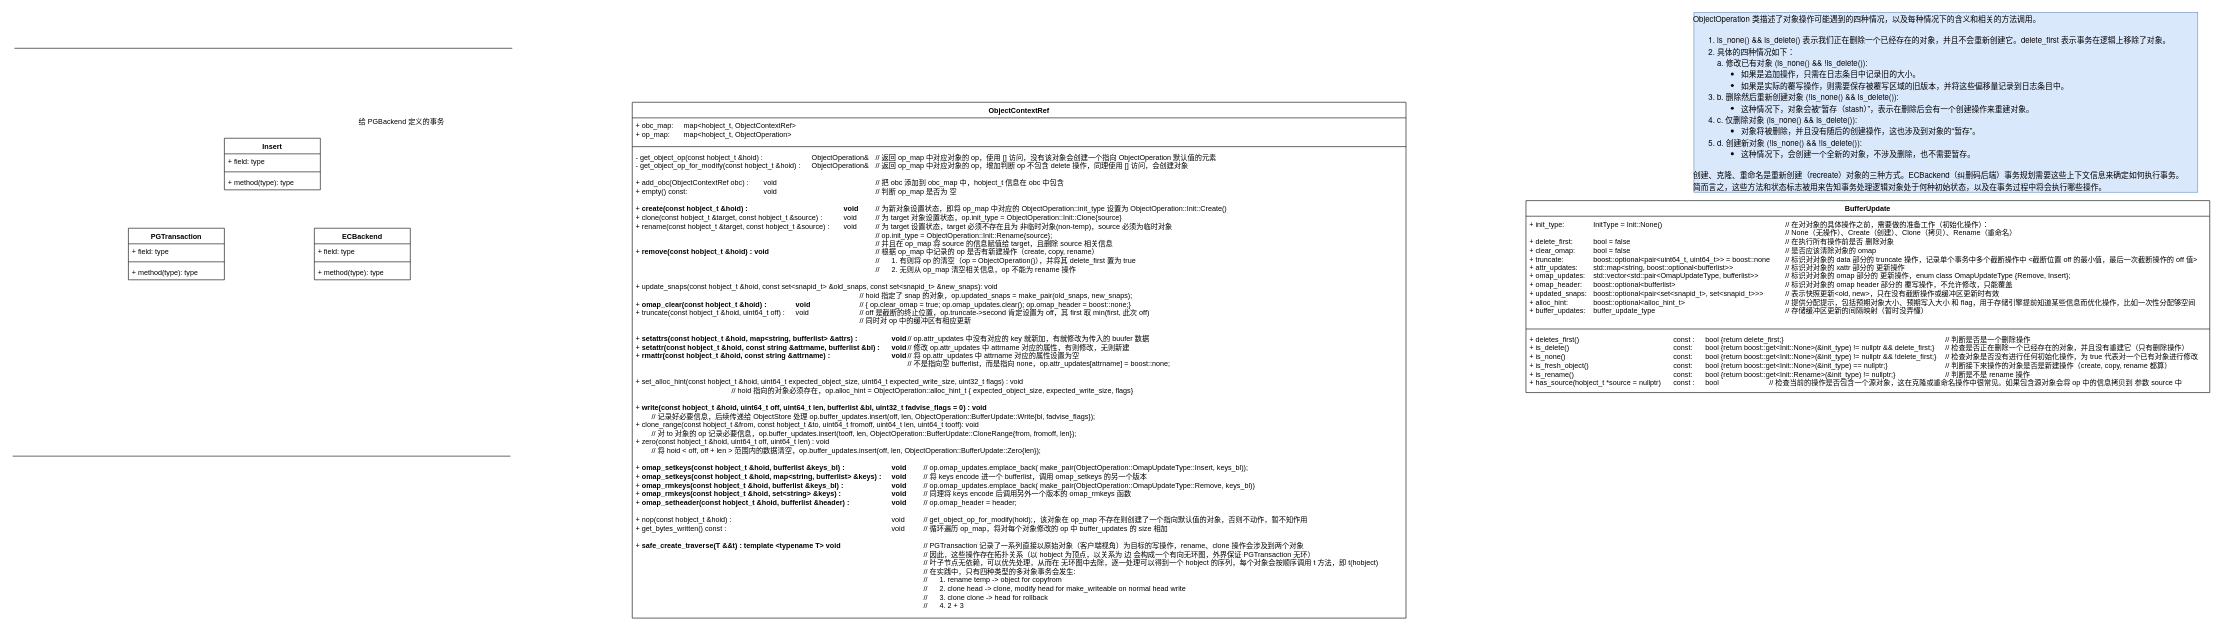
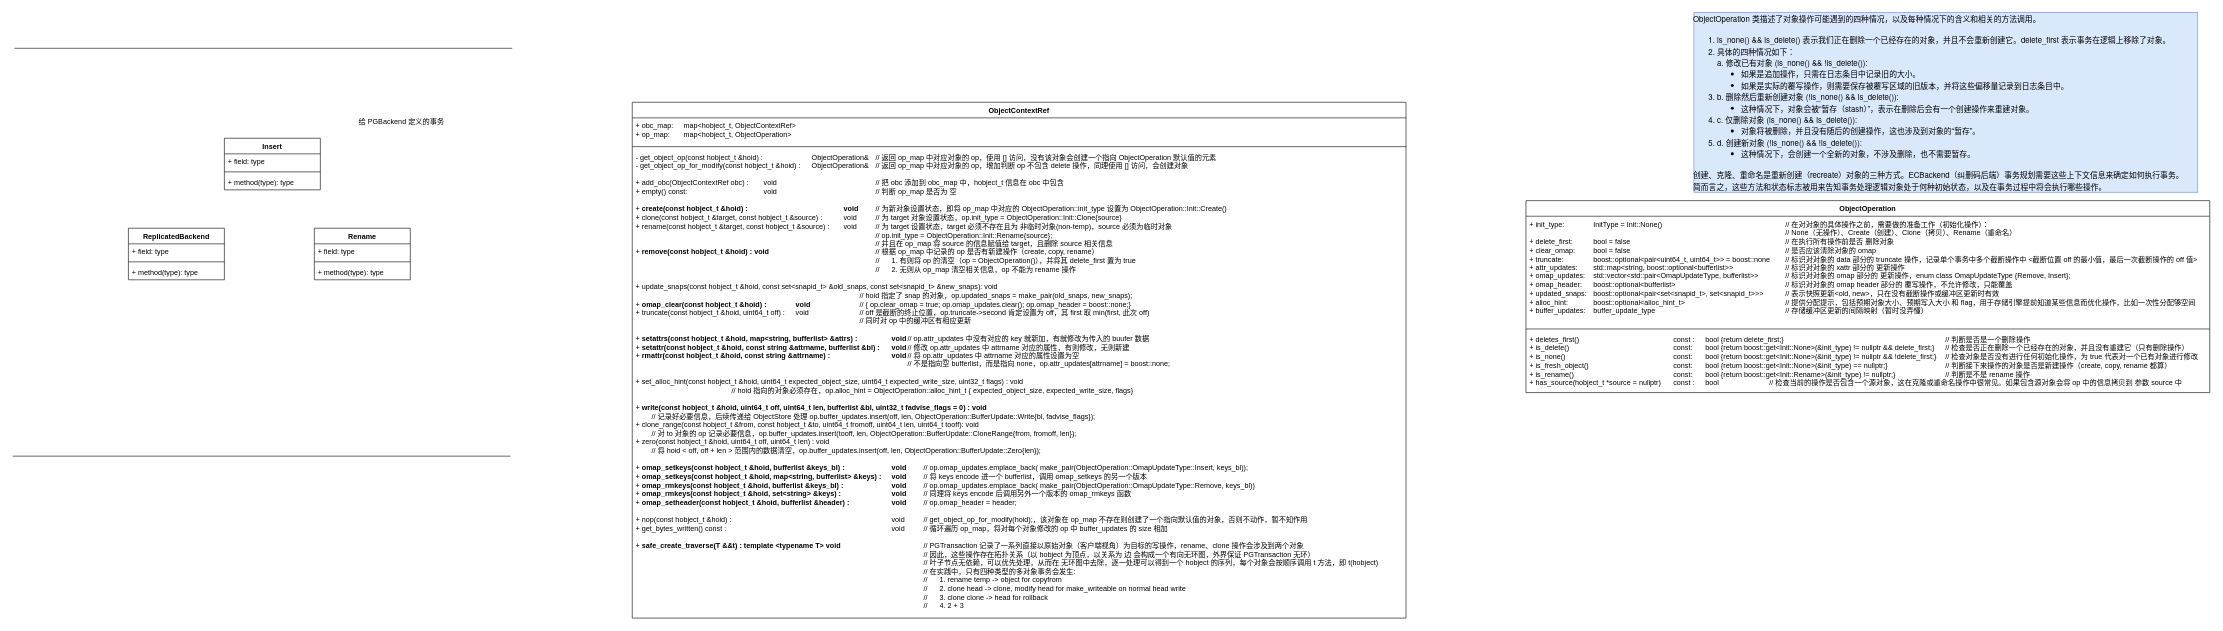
node "BufferUpdate": label "BufferUpdate" -> "ObjectOperation"
node "PGTransaction": label "PGTransaction" -> "ReplicatedBackend"
node "ECBackend": label "ECBackend" -> "Rename"
